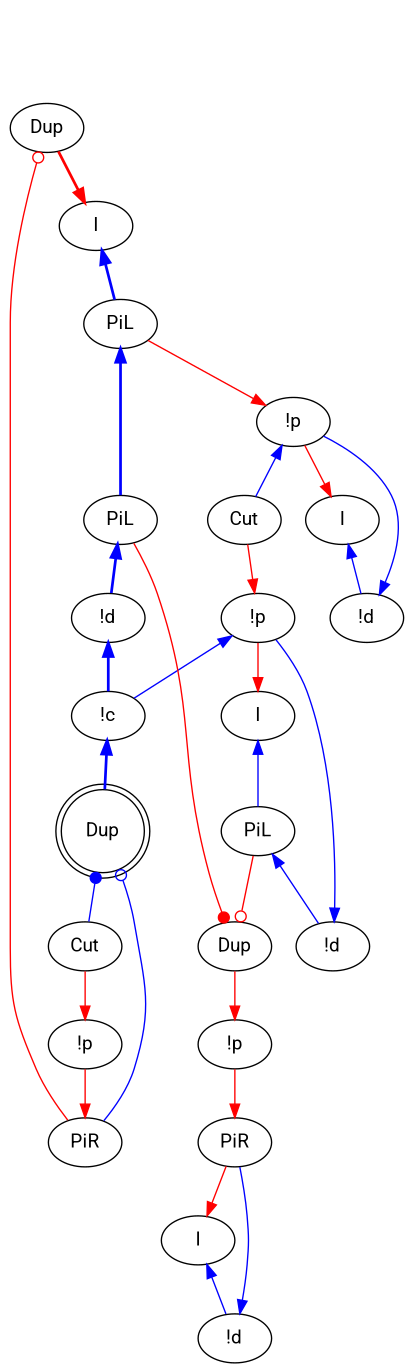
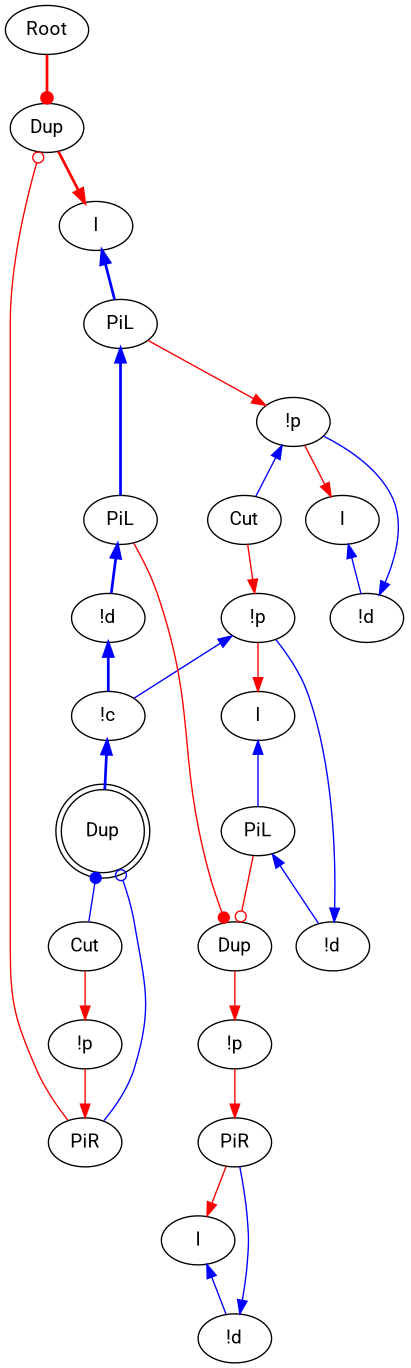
node "Root": added
